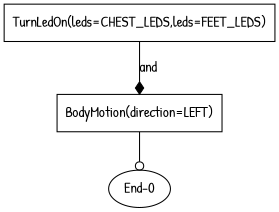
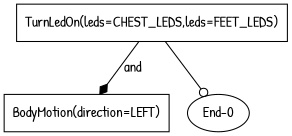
edge "BodyMotion(direction=LEFT)" -> "End-0": now "TurnLedOn(leds=CHEST_LEDS,leds=FEET_LEDS)" -> "End-0"
